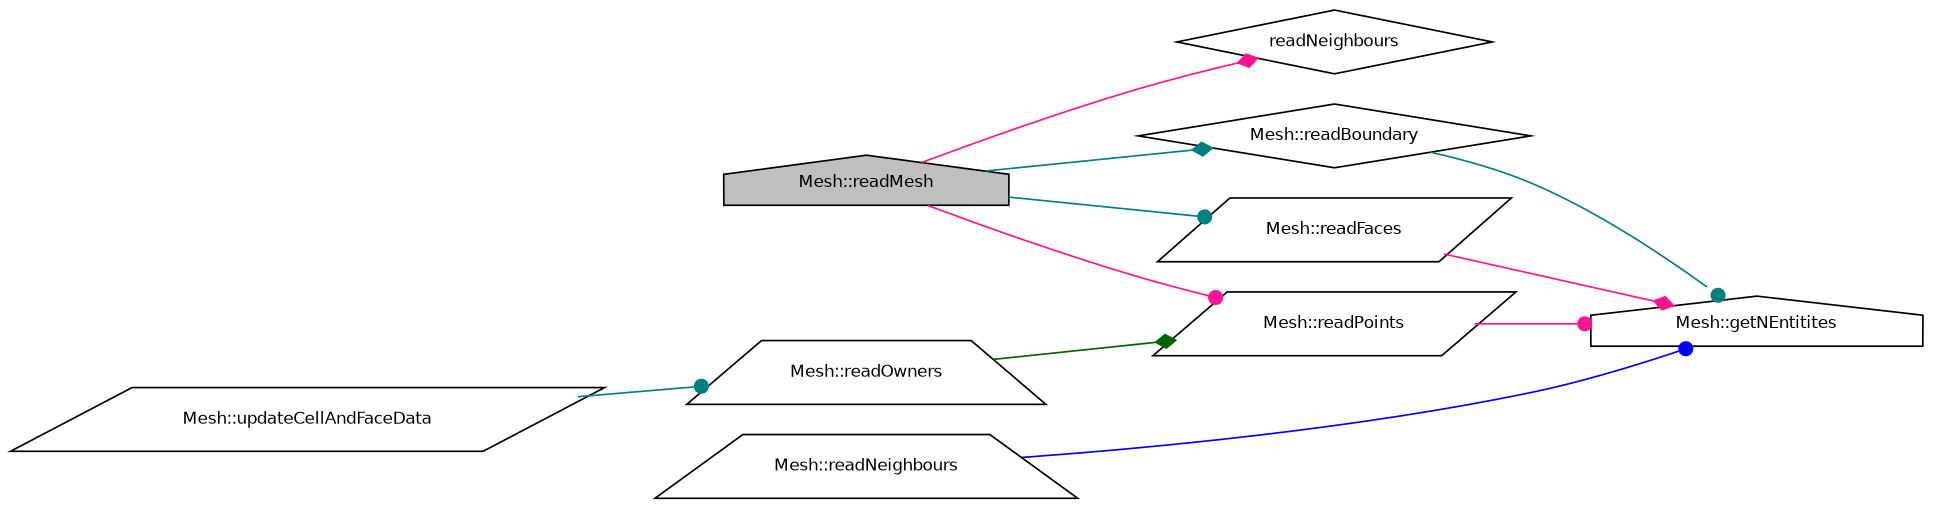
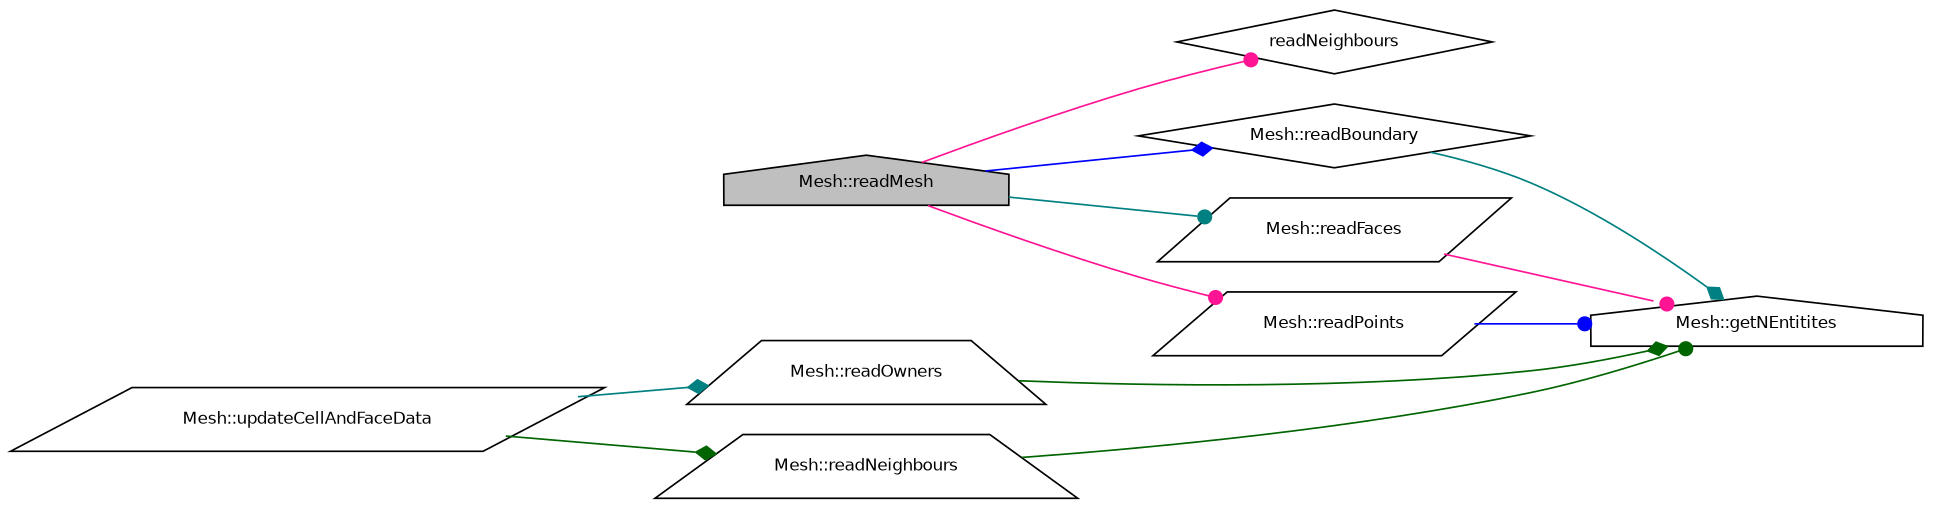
edge "Mesh::readMesh" -> "readNeighbours": arrowhead diamond -> dot
edge "Mesh::readMesh" -> "Mesh::readBoundary": color teal -> blue
edge "Mesh::readBoundary" -> "Mesh::getNEntitites": arrowhead dot -> diamond
edge "Mesh::readFaces" -> "Mesh::getNEntitites": arrowhead diamond -> dot
edge "Mesh::readPoints" -> "Mesh::getNEntitites": color deeppink -> blue
edge "Mesh::readOwners" -> "Mesh::readPoints": now "Mesh::readOwners" -> "Mesh::getNEntitites"
edge "Mesh::updateCellAndFaceData" -> "Mesh::readOwners": arrowhead dot -> diamond
edge "Mesh::readNeighbours" -> "Mesh::getNEntitites": color blue -> darkgreen
edge "Mesh::updateCellAndFaceData" -> "Mesh::readNeighbours": added
